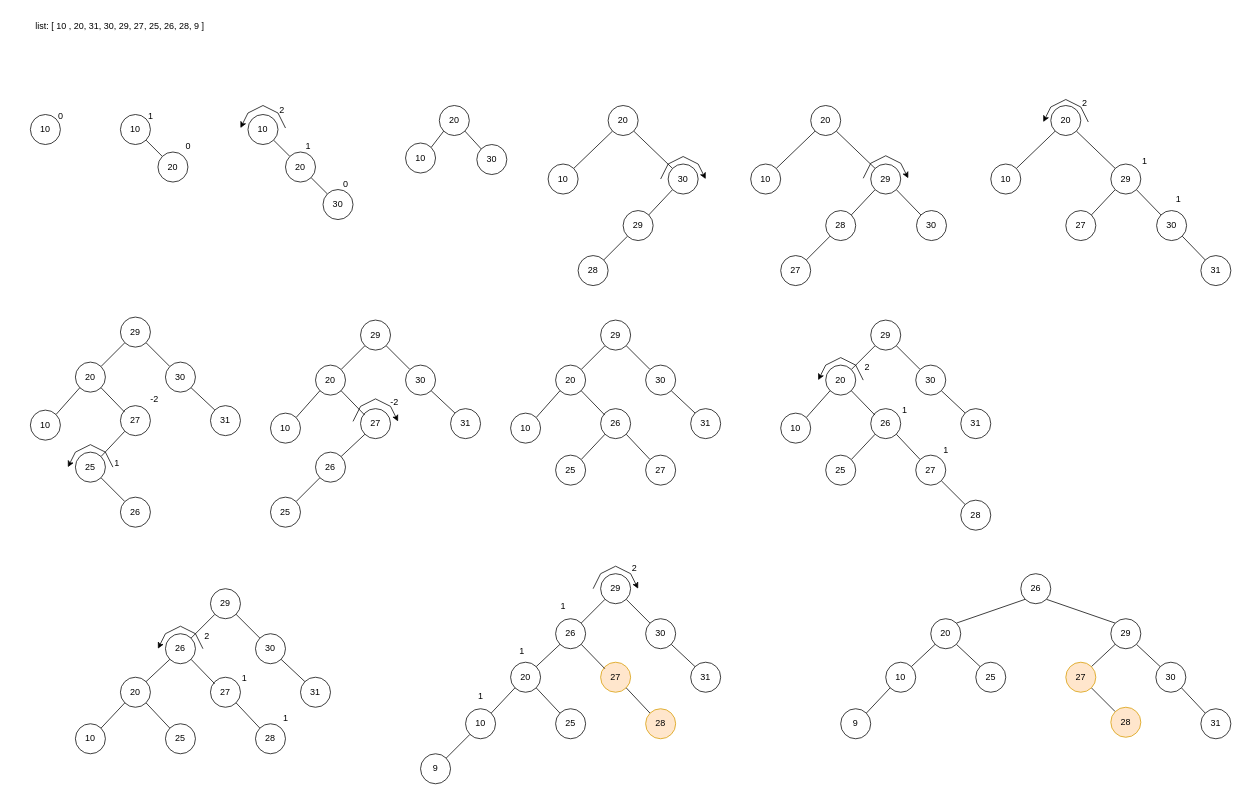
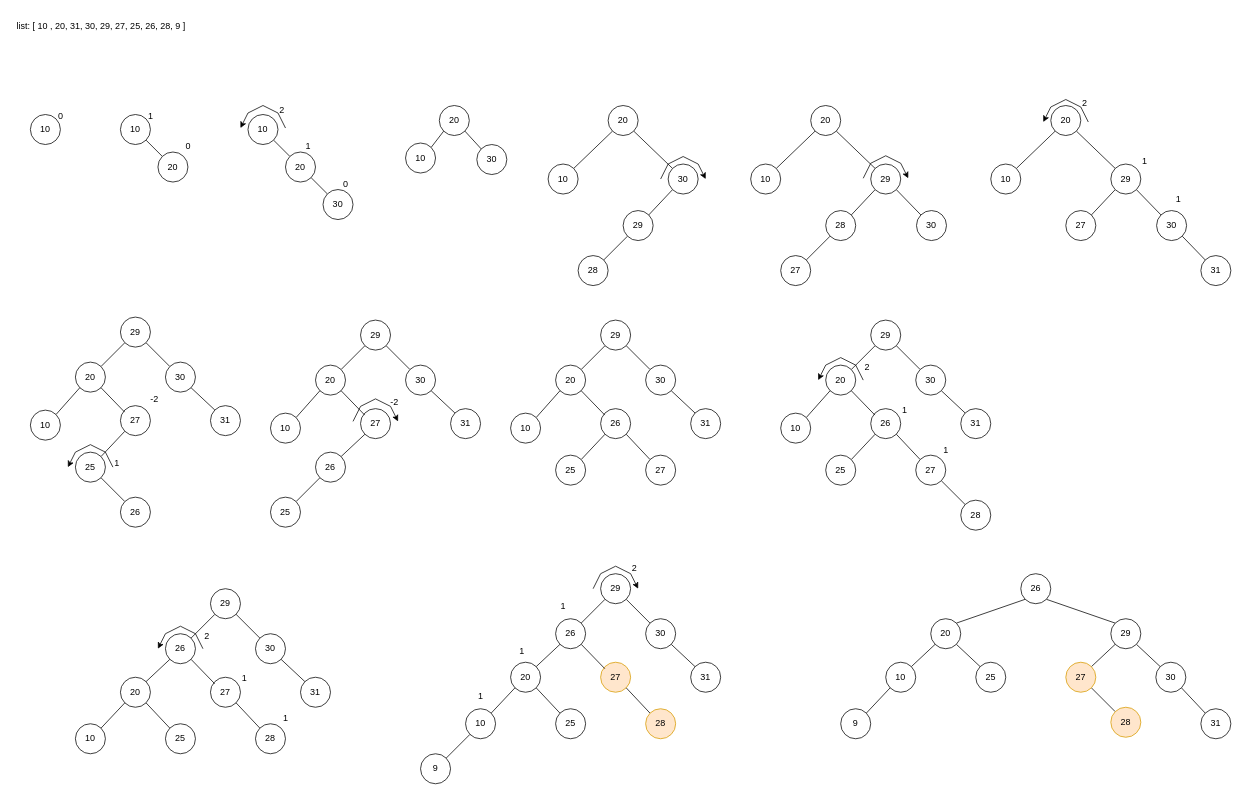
node "list: [ 10 , 20, 31, 30, 29, 27, 25, 26, 28, 9 ]": moved (128, 27) -> (109, 27)
